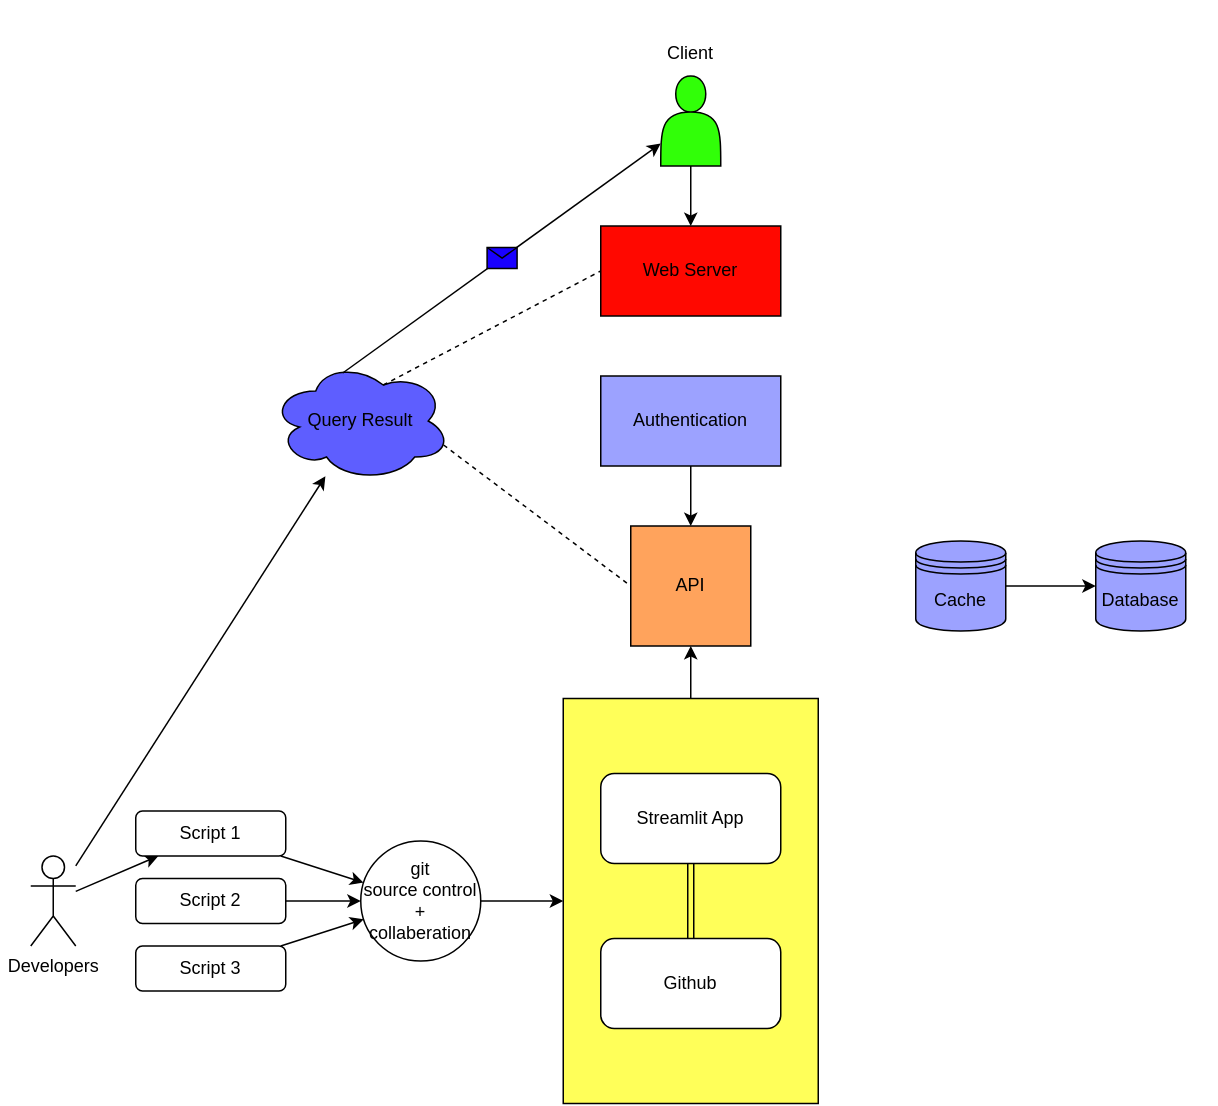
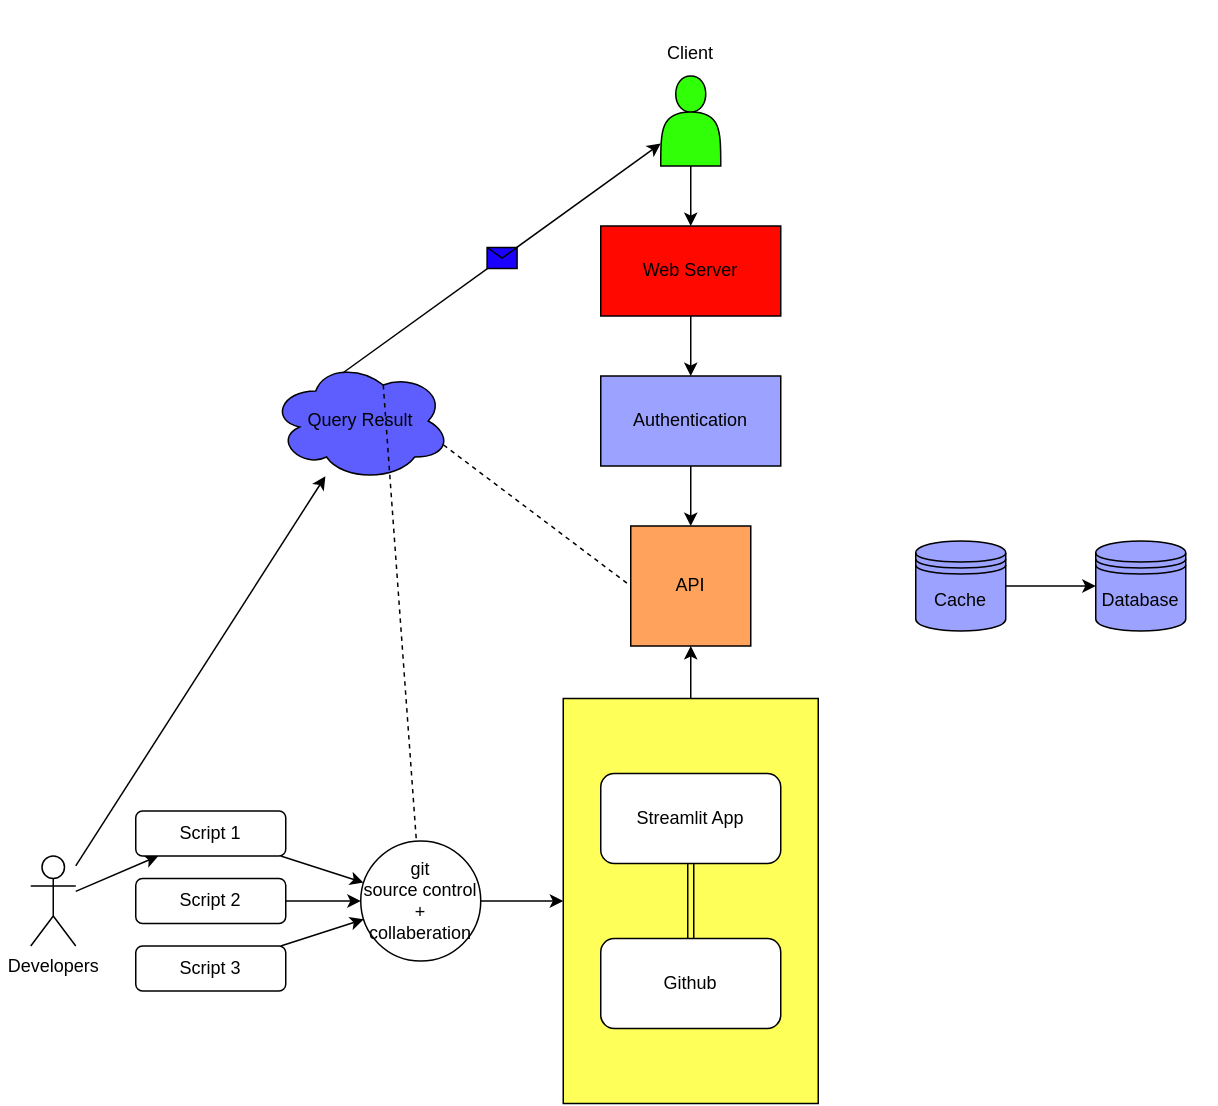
edge "Web Server" -- "Query Result": now "git source control + collaberation" -- "Query Result"
edge "Web Server" -> "Authentication": added
